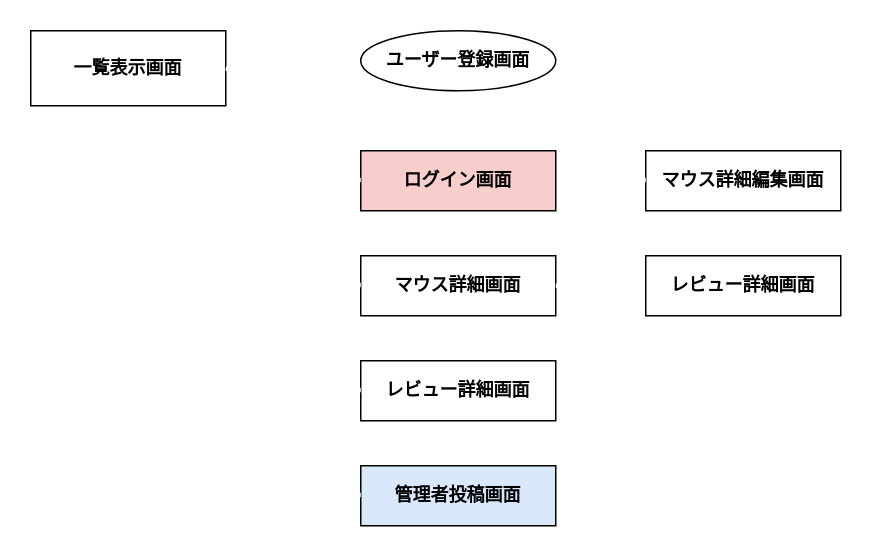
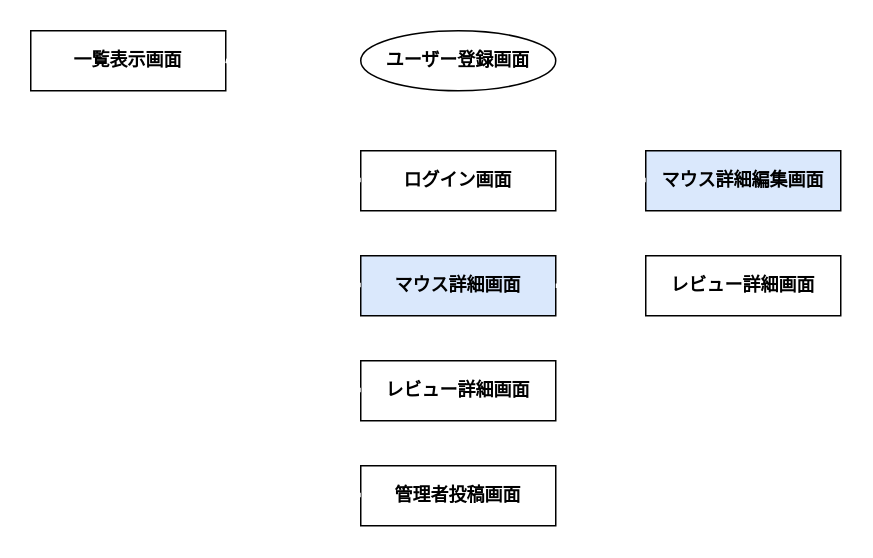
node "一覧表示画面": size 195x75 -> 195x60
node "ログイン画面": fillcolor #f8cecc -> #ffffff
node "マウス詳細編集画面": fillcolor #ffffff -> #dae8fc
node "マウス詳細画面": fillcolor #ffffff -> #dae8fc
node "管理者投稿画面": fillcolor #dae8fc -> #ffffff
